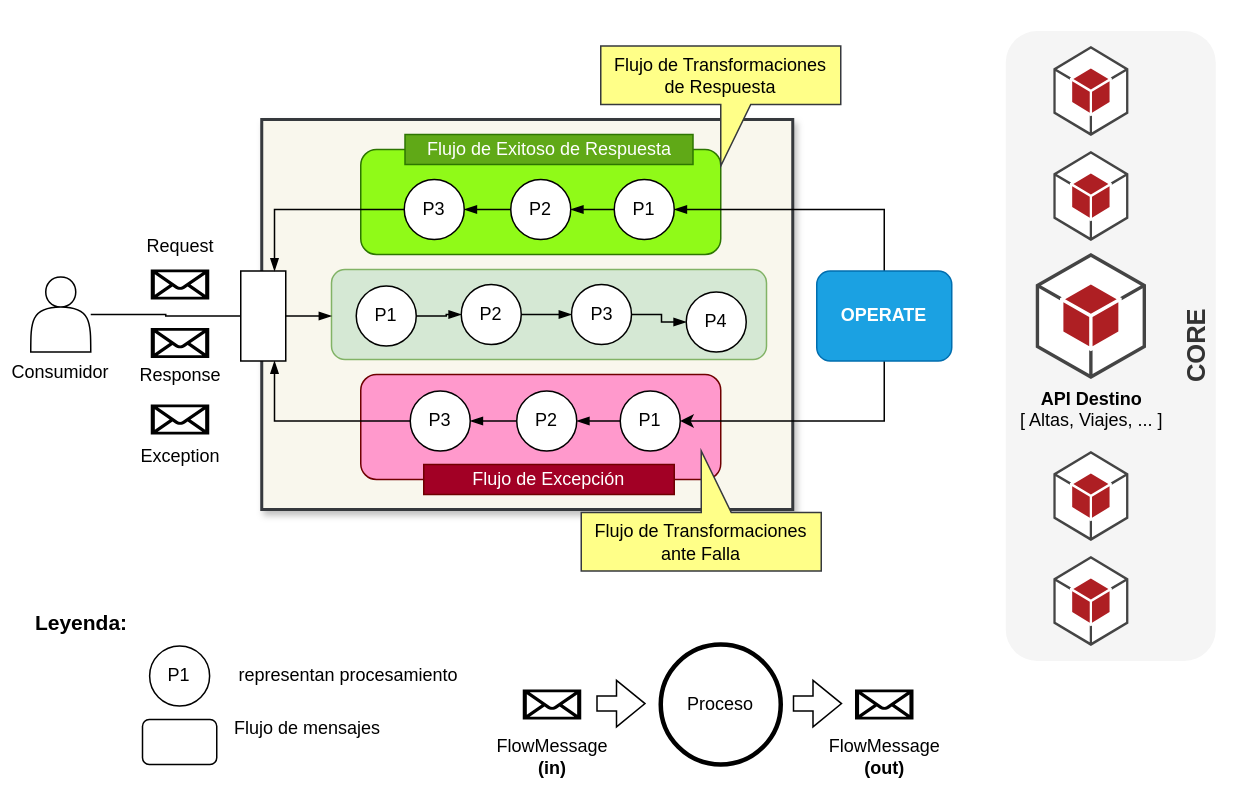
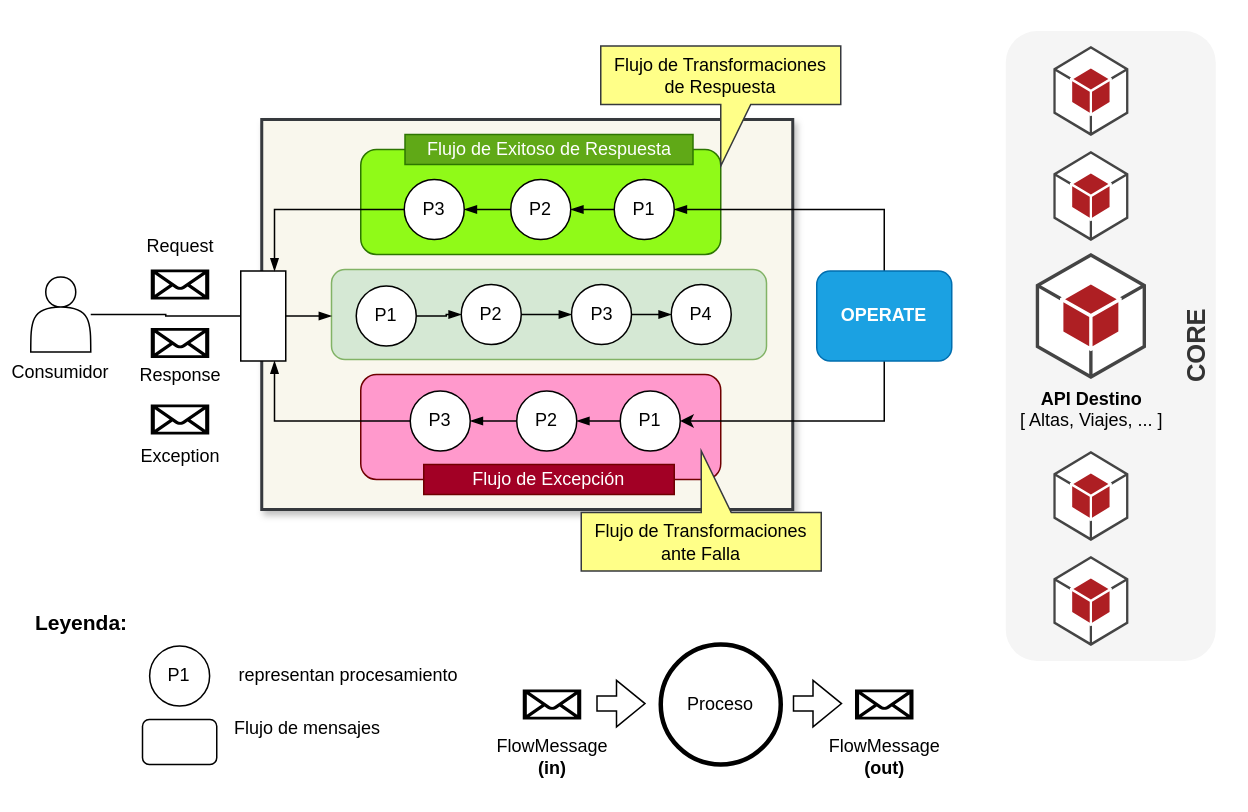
node "P4": moved (716, 322) -> (701, 314)
